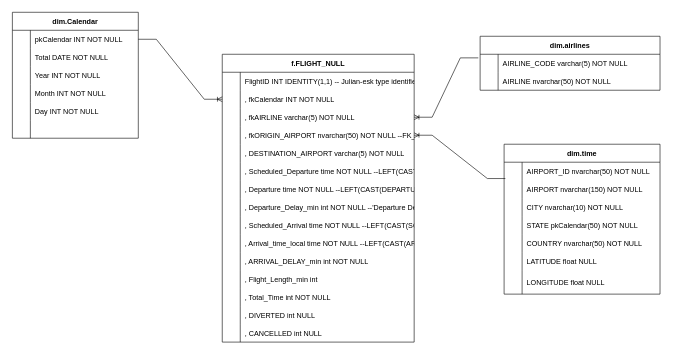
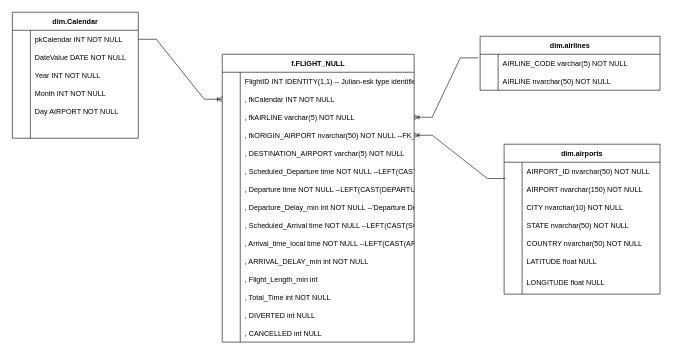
node "Total DATE NOT NULL": label "Total DATE NOT NULL" -> "DateValue DATE NOT NULL"
node "Day INT NOT NULL": label "Day INT NOT NULL" -> "Day AIRPORT NOT NULL"
node "dim.time": label "dim.time" -> "dim.airports"
node "STATE pkCalendar(50) NOT NULL": label "STATE pkCalendar(50) NOT NULL" -> "STATE nvarchar(50) NOT NULL"
